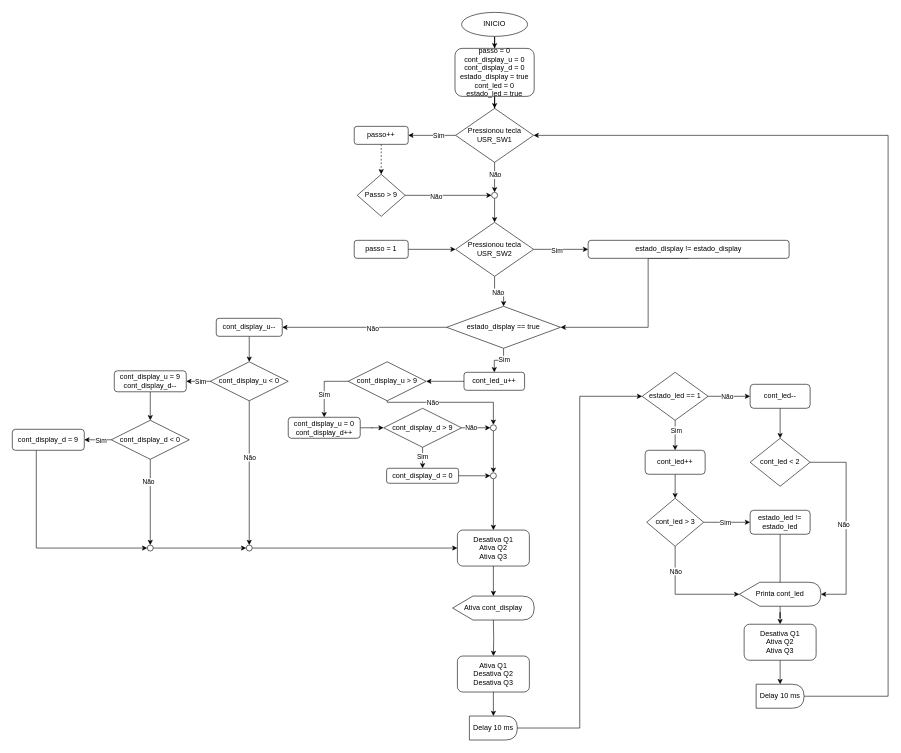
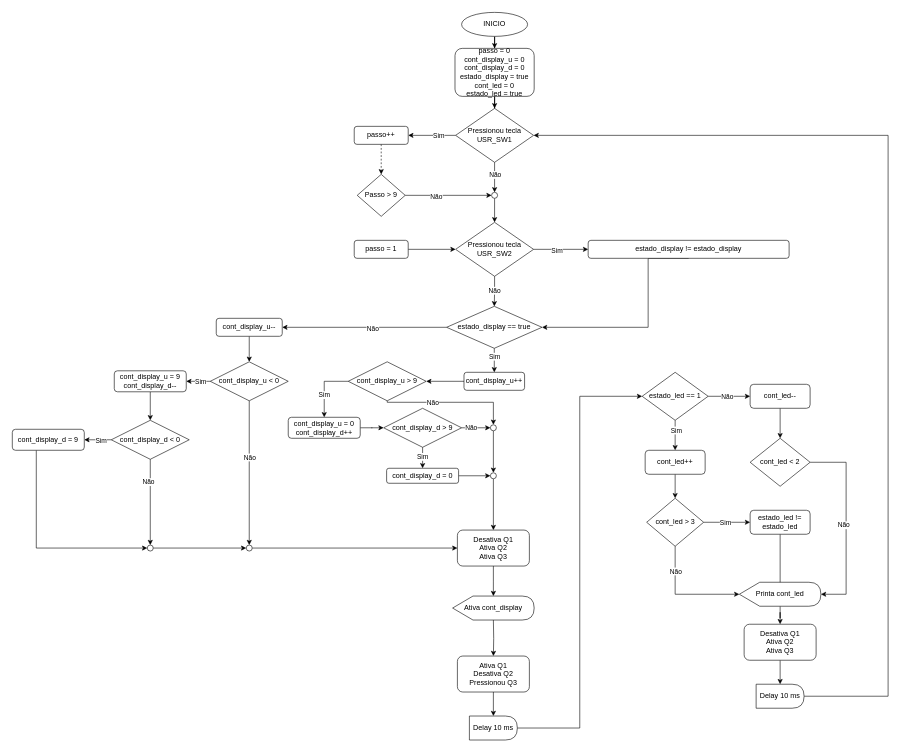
node "estado_display == true": size 114x42 -> 95x42
node "cont_led_u++": label "cont_led_u++" -> "cont_display_u++"
node "Ativa Q1 Desativa Q2 Desativa Q3": label "Ativa Q1 Desativa Q2 Desativa Q3" -> "Ativa Q1 Desativa Q2 Pressionou Q3"
